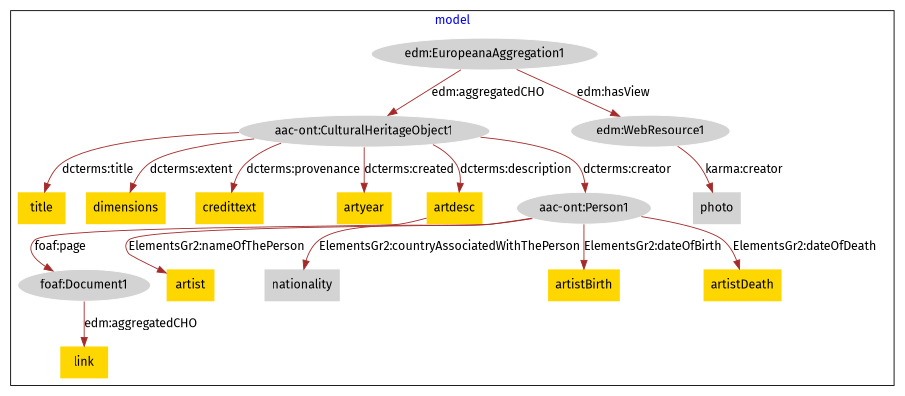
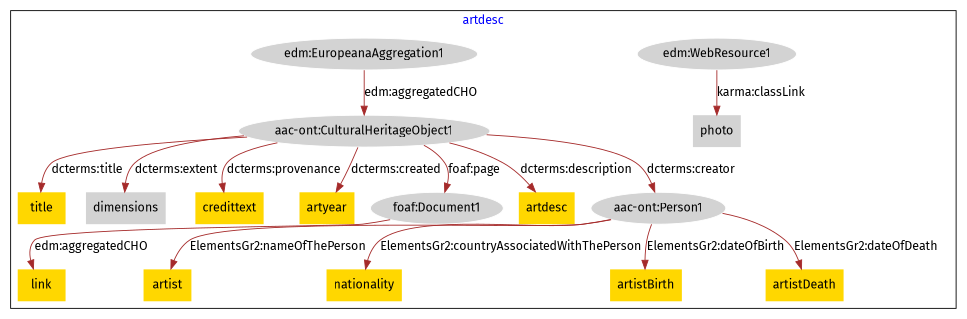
cluster "model": label "model" -> "artdesc"
edge "edm:EuropeanaAggregation1" -> "edm:WebResource1": removed, label "edm:hasView"
edge "edm:WebResource1" -> "photo": label "karma:creator" -> "karma:classLink"
node "dimensions": fillcolor gold -> lightgray
edge "artdesc" -> "foaf:Document1": now "aac-ont:CulturalHeritageObject1" -> "foaf:Document1"
node "nationality": fillcolor lightgray -> gold
